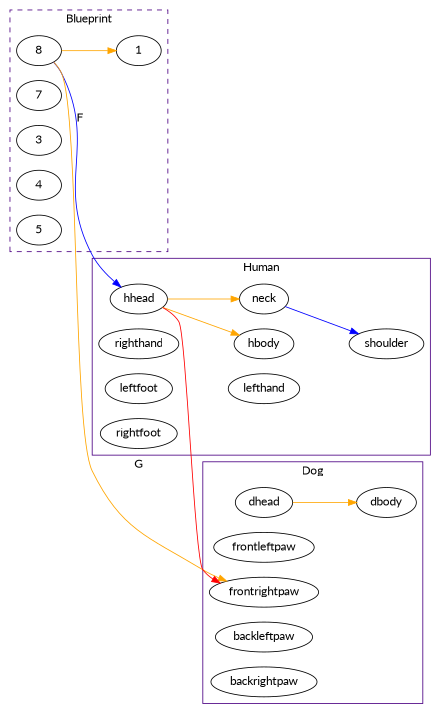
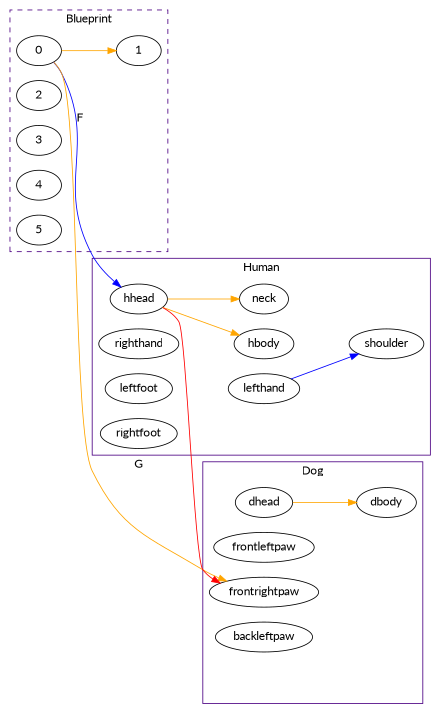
node "8": label "8" -> "0"
node "7": label "7" -> "2"
edge "neck" -> "shoulder": now "lefthand" -> "shoulder"
node "backrightpaw": removed
